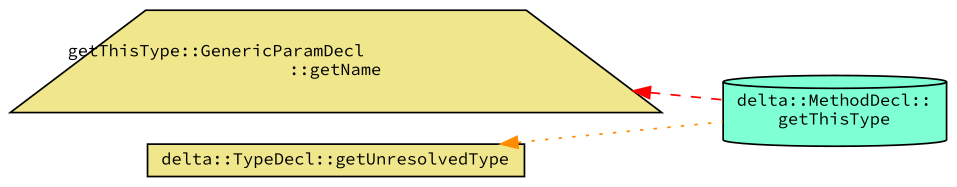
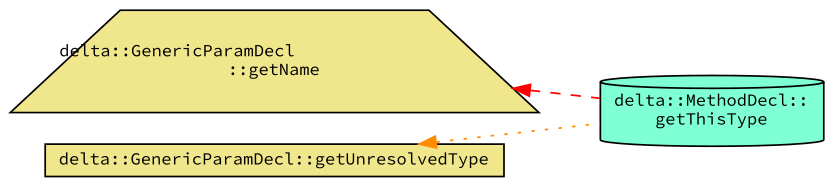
node "getThisType::GenericParamDecl ::getName": label "getThisType::GenericParamDecl ::getName" -> "delta::GenericParamDecl ::getName"
node "delta::TypeDecl::getUnresolvedType": label "delta::TypeDecl::getUnresolvedType" -> "delta::GenericParamDecl::getUnresolvedType"
